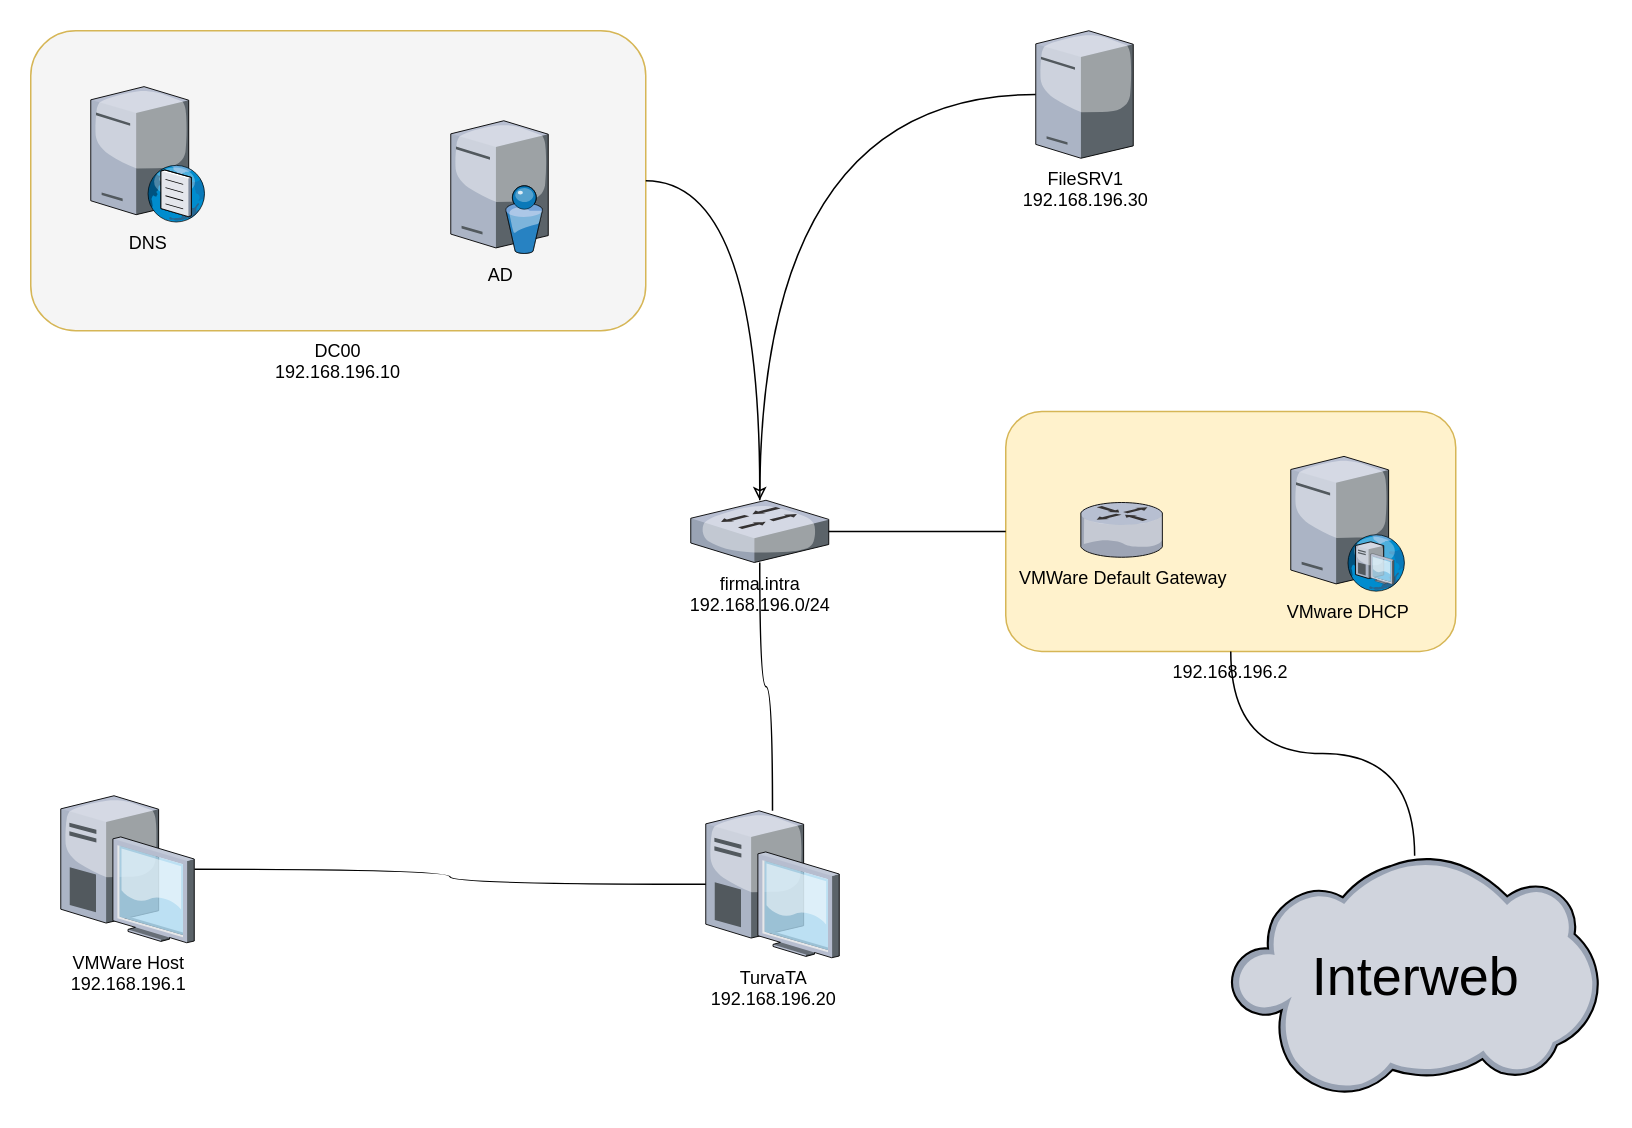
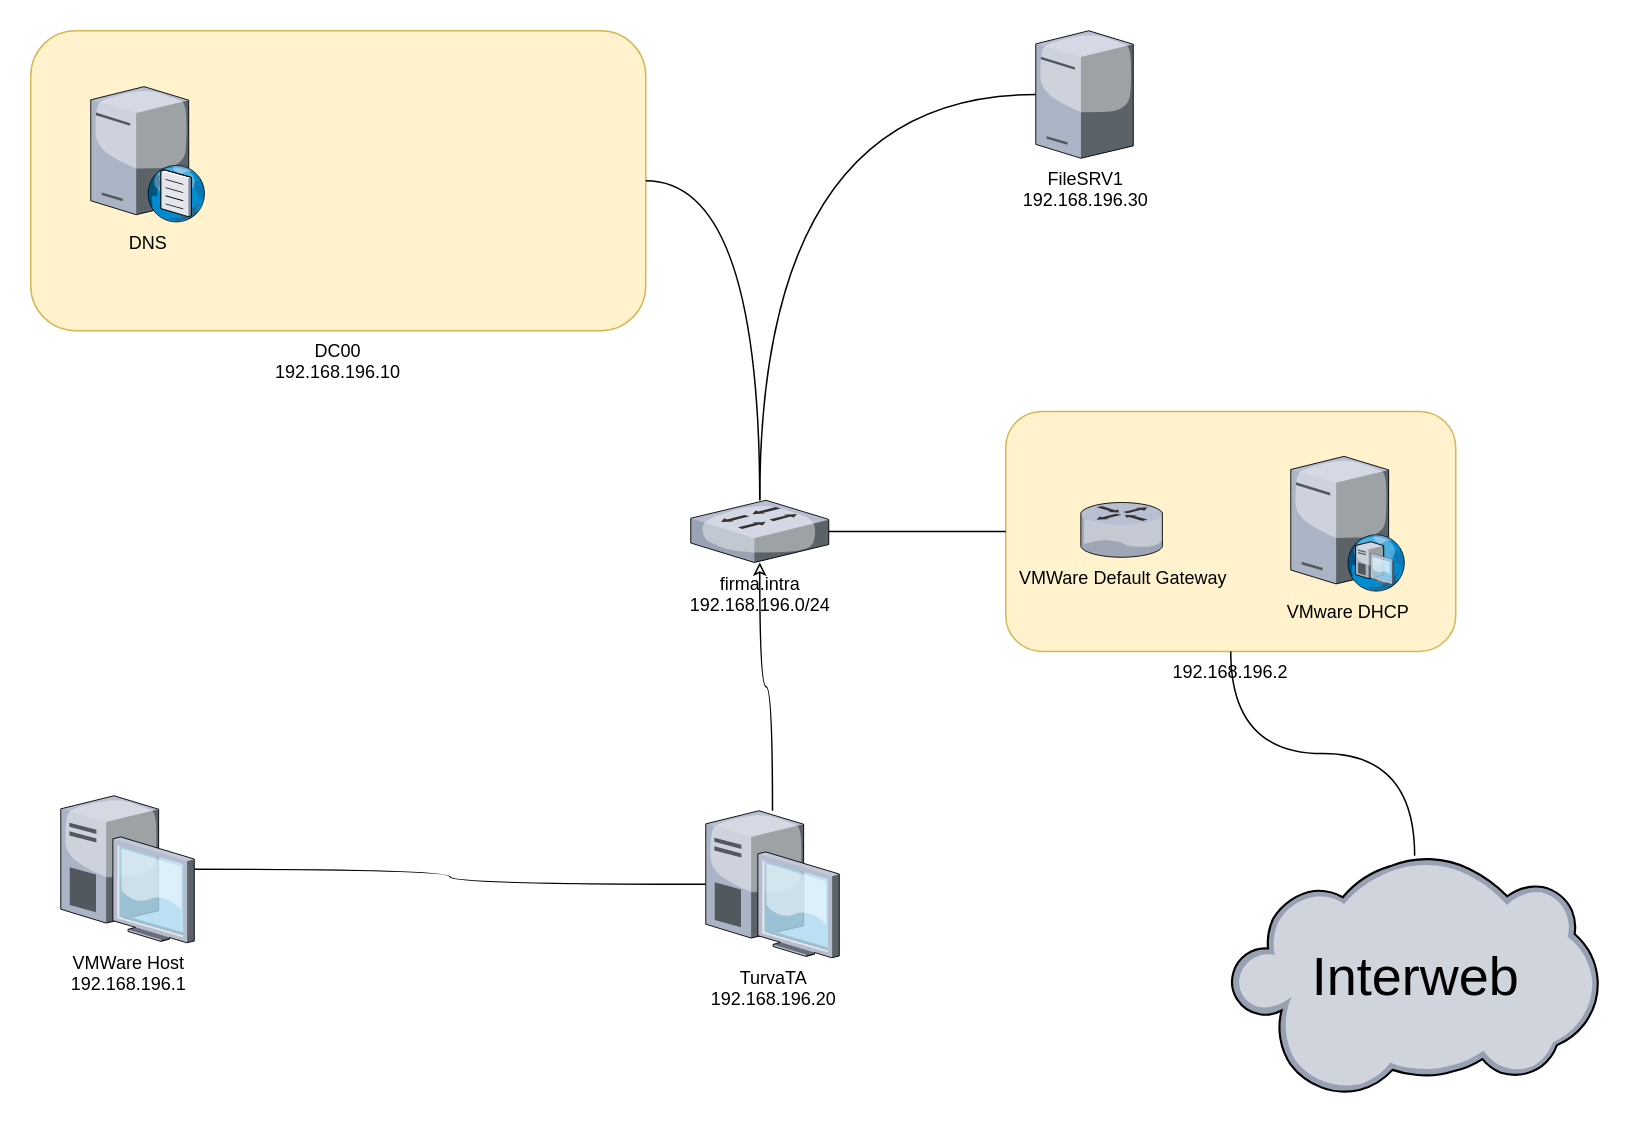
node "DC00 192.168.196.10": fillcolor #f5f5f5 -> #fff2cc
node "AD": removed
edge "DC00 192.168.196.10" -> "firma.intra 192.168.196.0/24": arrowhead classic -> none
edge "firma.intra 192.168.196.0/24" -- "TurvaTA 192.168.196.20": arrowhead none -> classic
